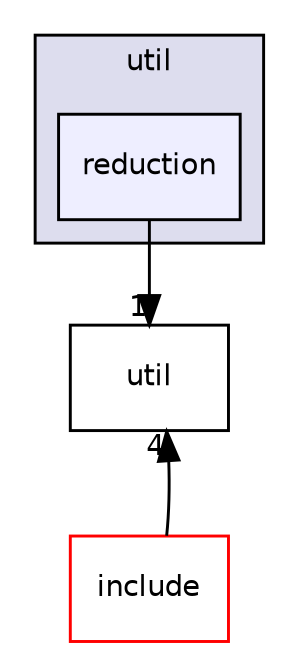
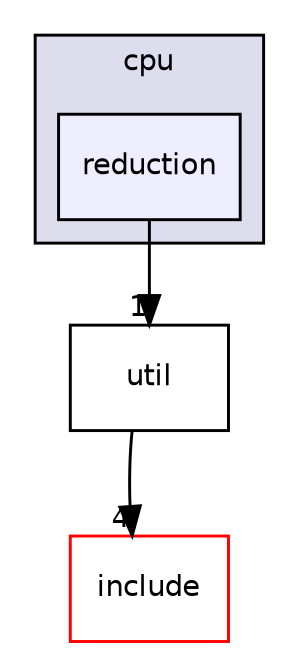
cluster "util": label "util" -> "cpu"
edge "include" -> "util": reversed
